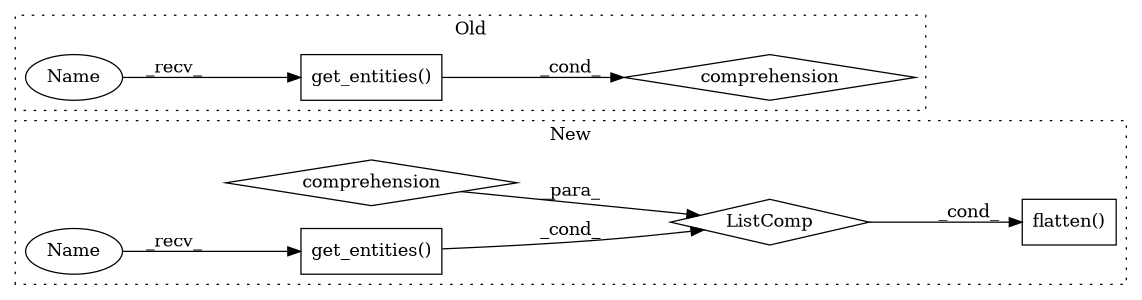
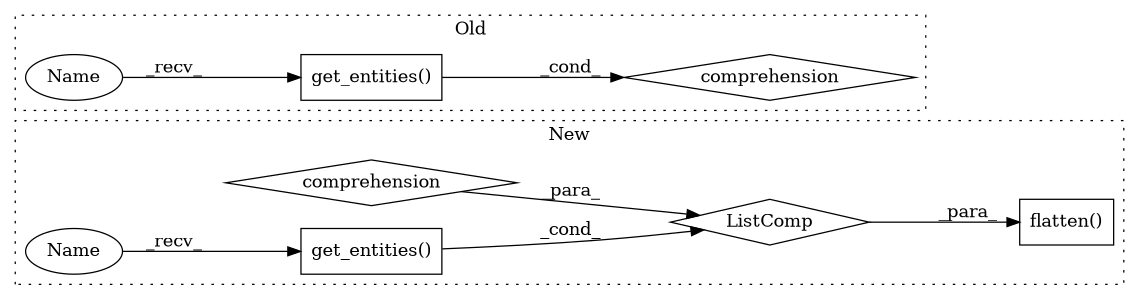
edge "ListComp" -> "flatten()": label "_cond_" -> "_para_"
